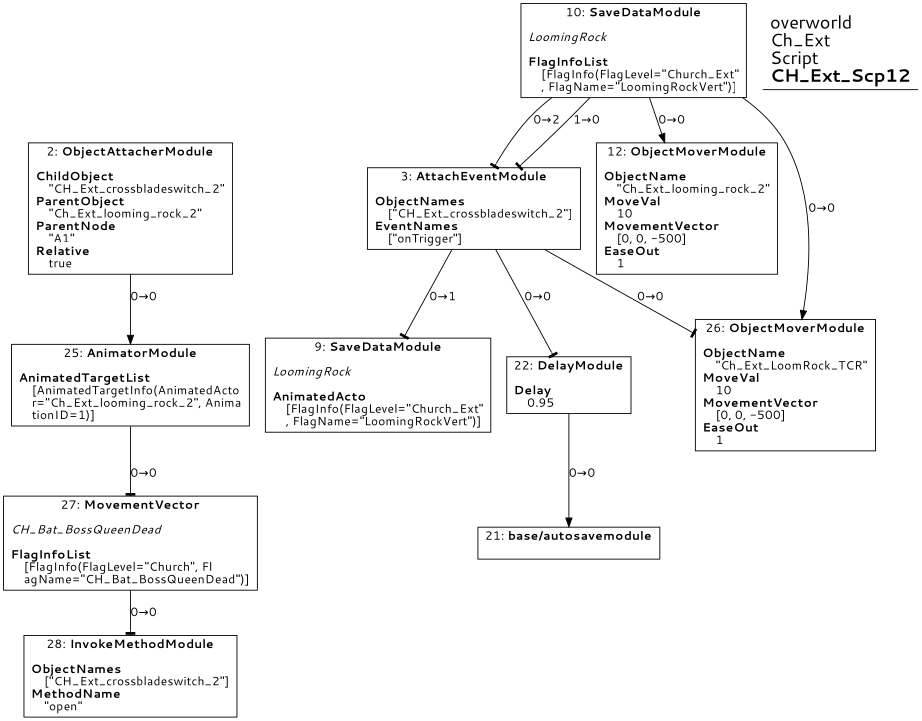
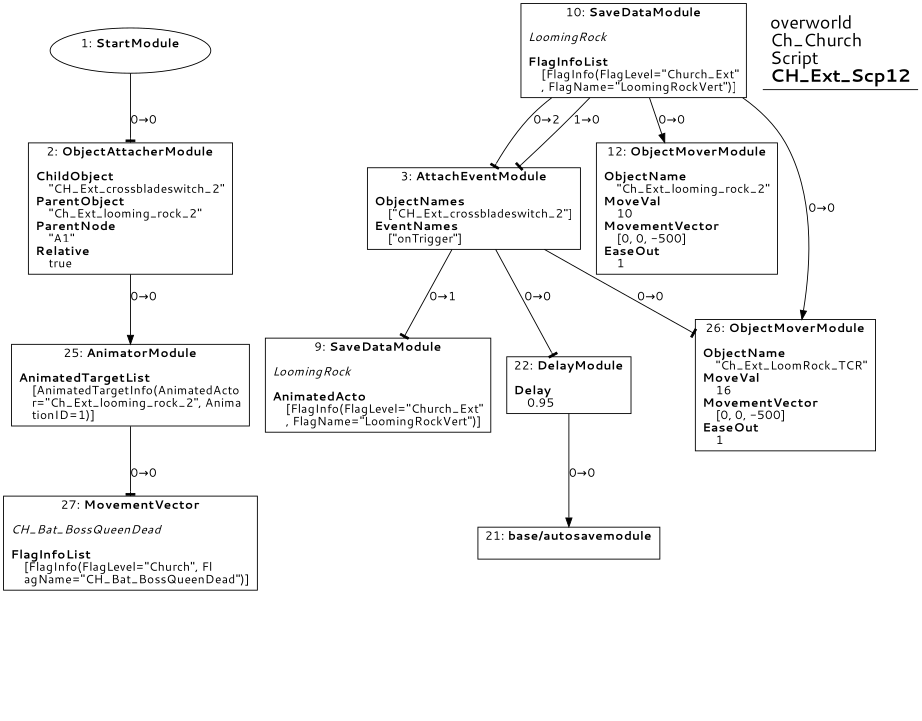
node "overworld": text "Ch_Ext" -> "Ch_Church"
node "1:": added
node "26:": text "10" -> "16"
node "28:": removed
